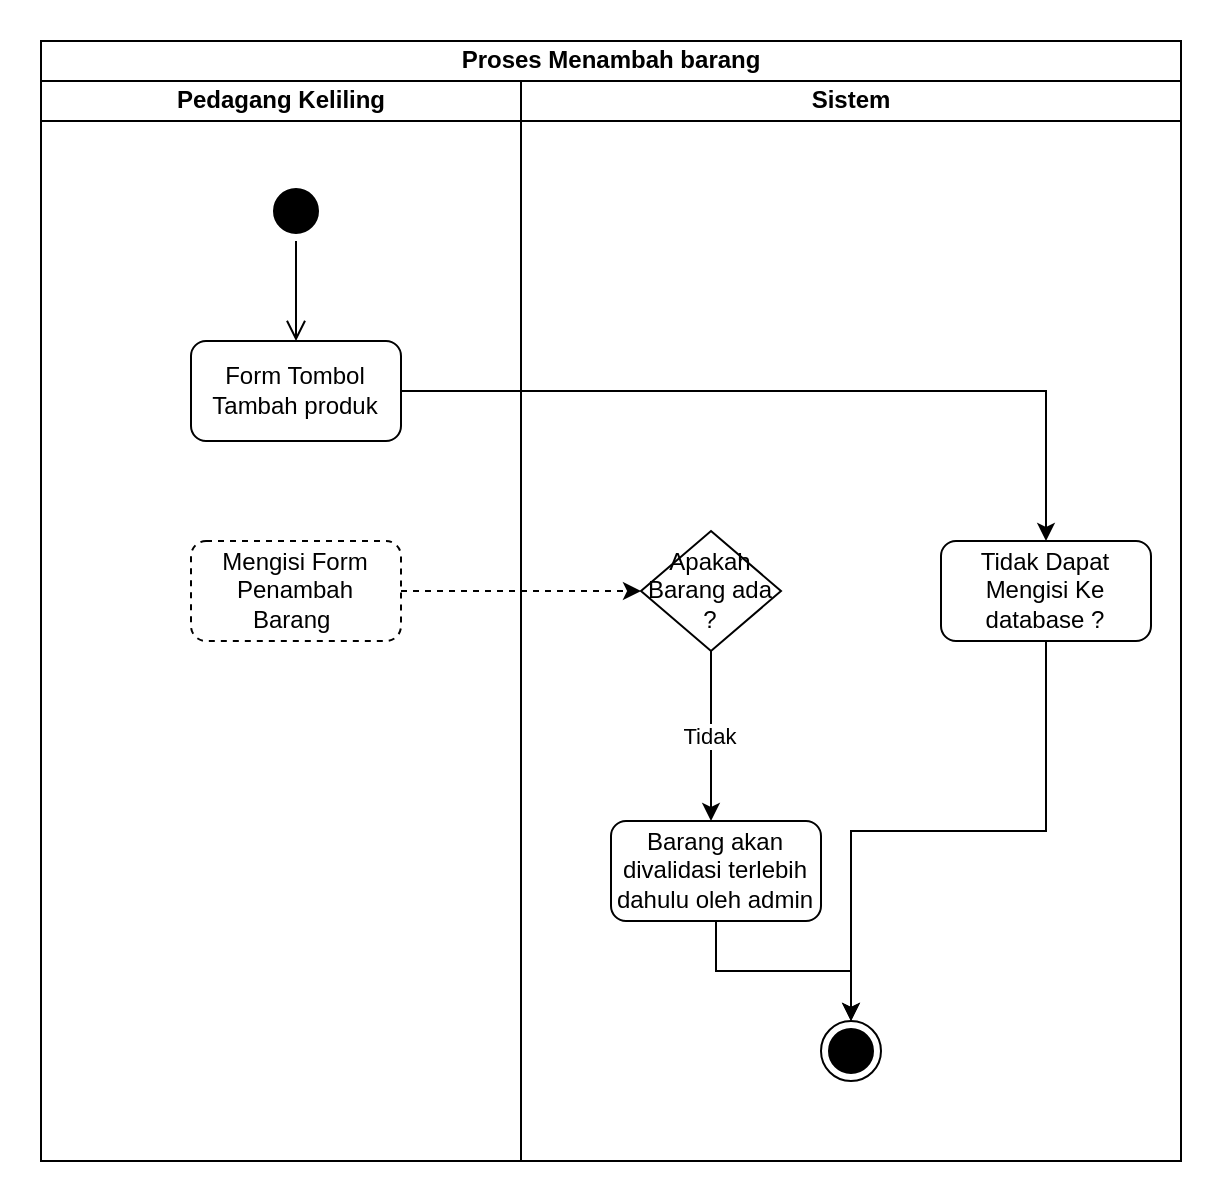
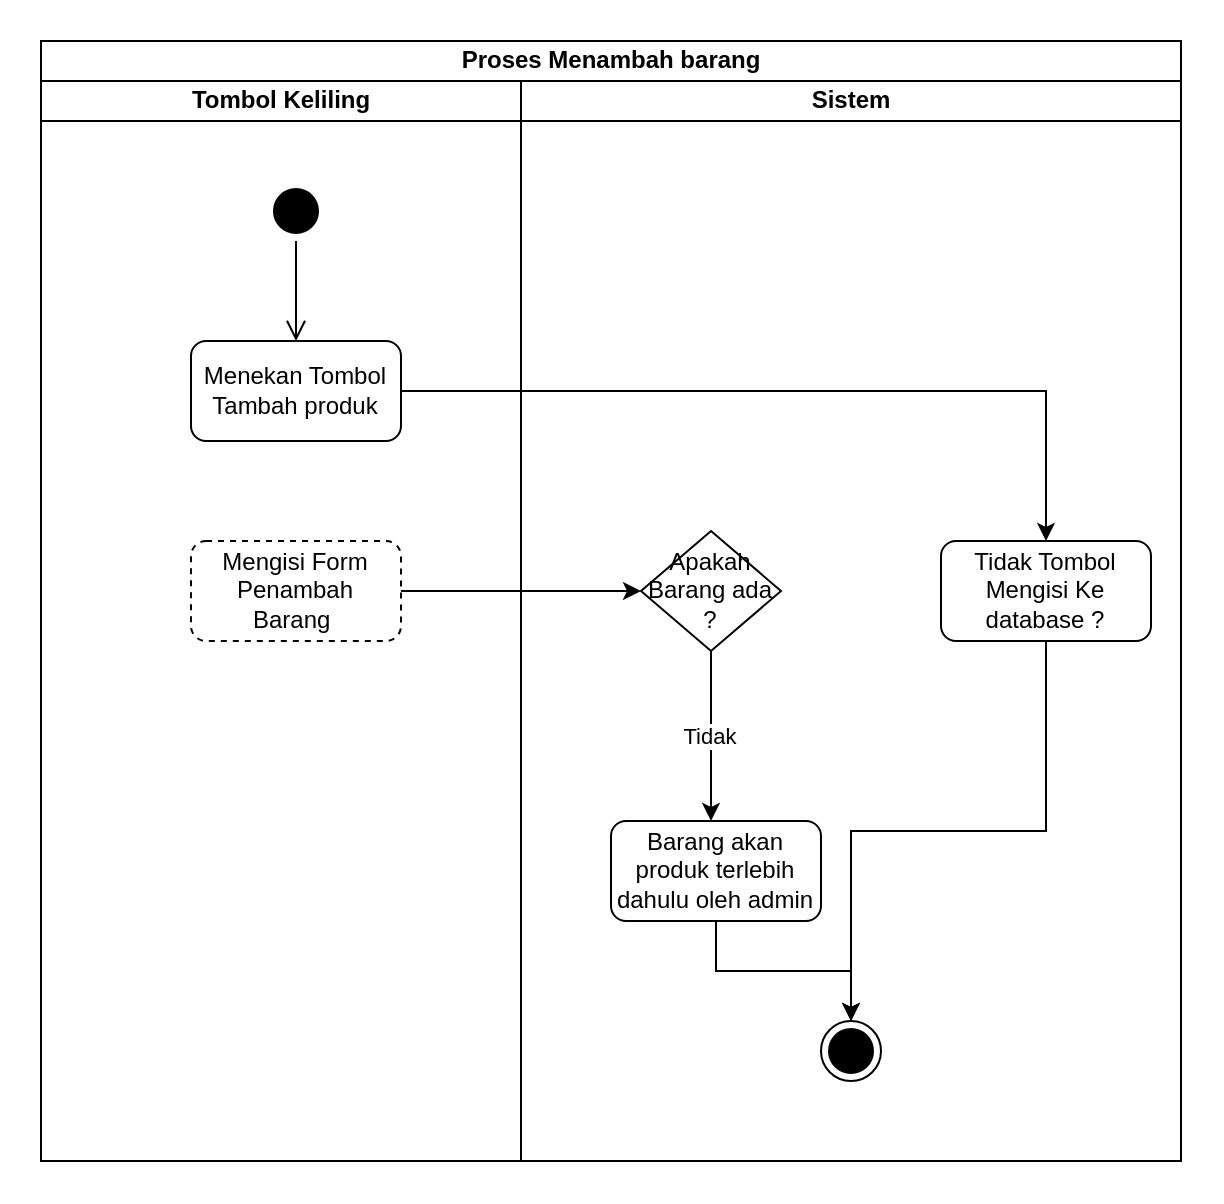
node "Pedagang Keliling": label "Pedagang Keliling" -> "Tombol Keliling"
node "Form Tombol Tambah produk": label "Form Tombol Tambah produk" -> "Menekan Tombol Tambah produk"
edge "Mengisi Form Penambah Barang" -> "Apakah Barang ada ?": style dashed -> solid
node "Tidak Dapat Mengisi Ke database ?": label "Tidak Dapat Mengisi Ke database ?" -> "Tidak Tombol Mengisi Ke database ?"
node "Barang akan divalidasi terlebih dahulu oleh admin": label "Barang akan divalidasi terlebih dahulu oleh admin" -> "Barang akan produk terlebih dahulu oleh admin"
